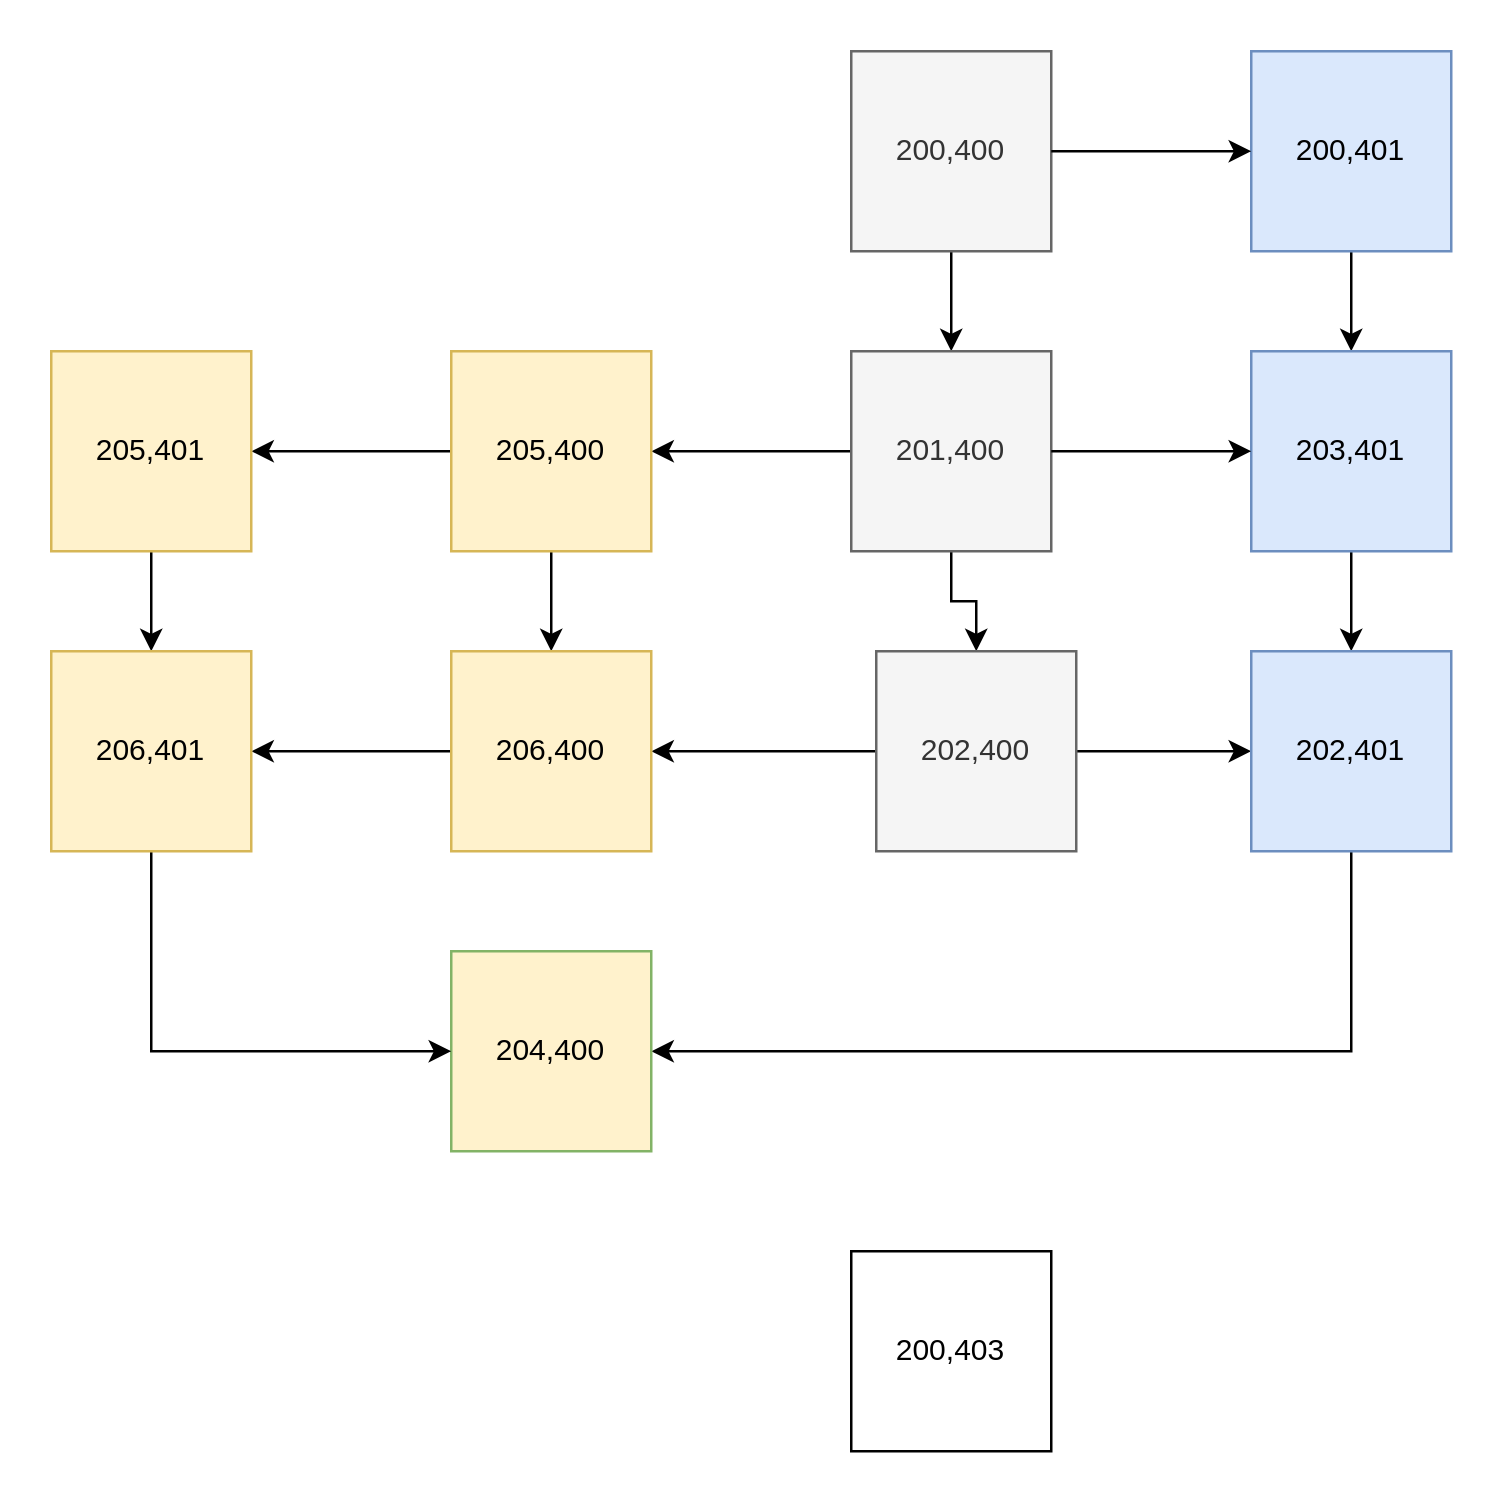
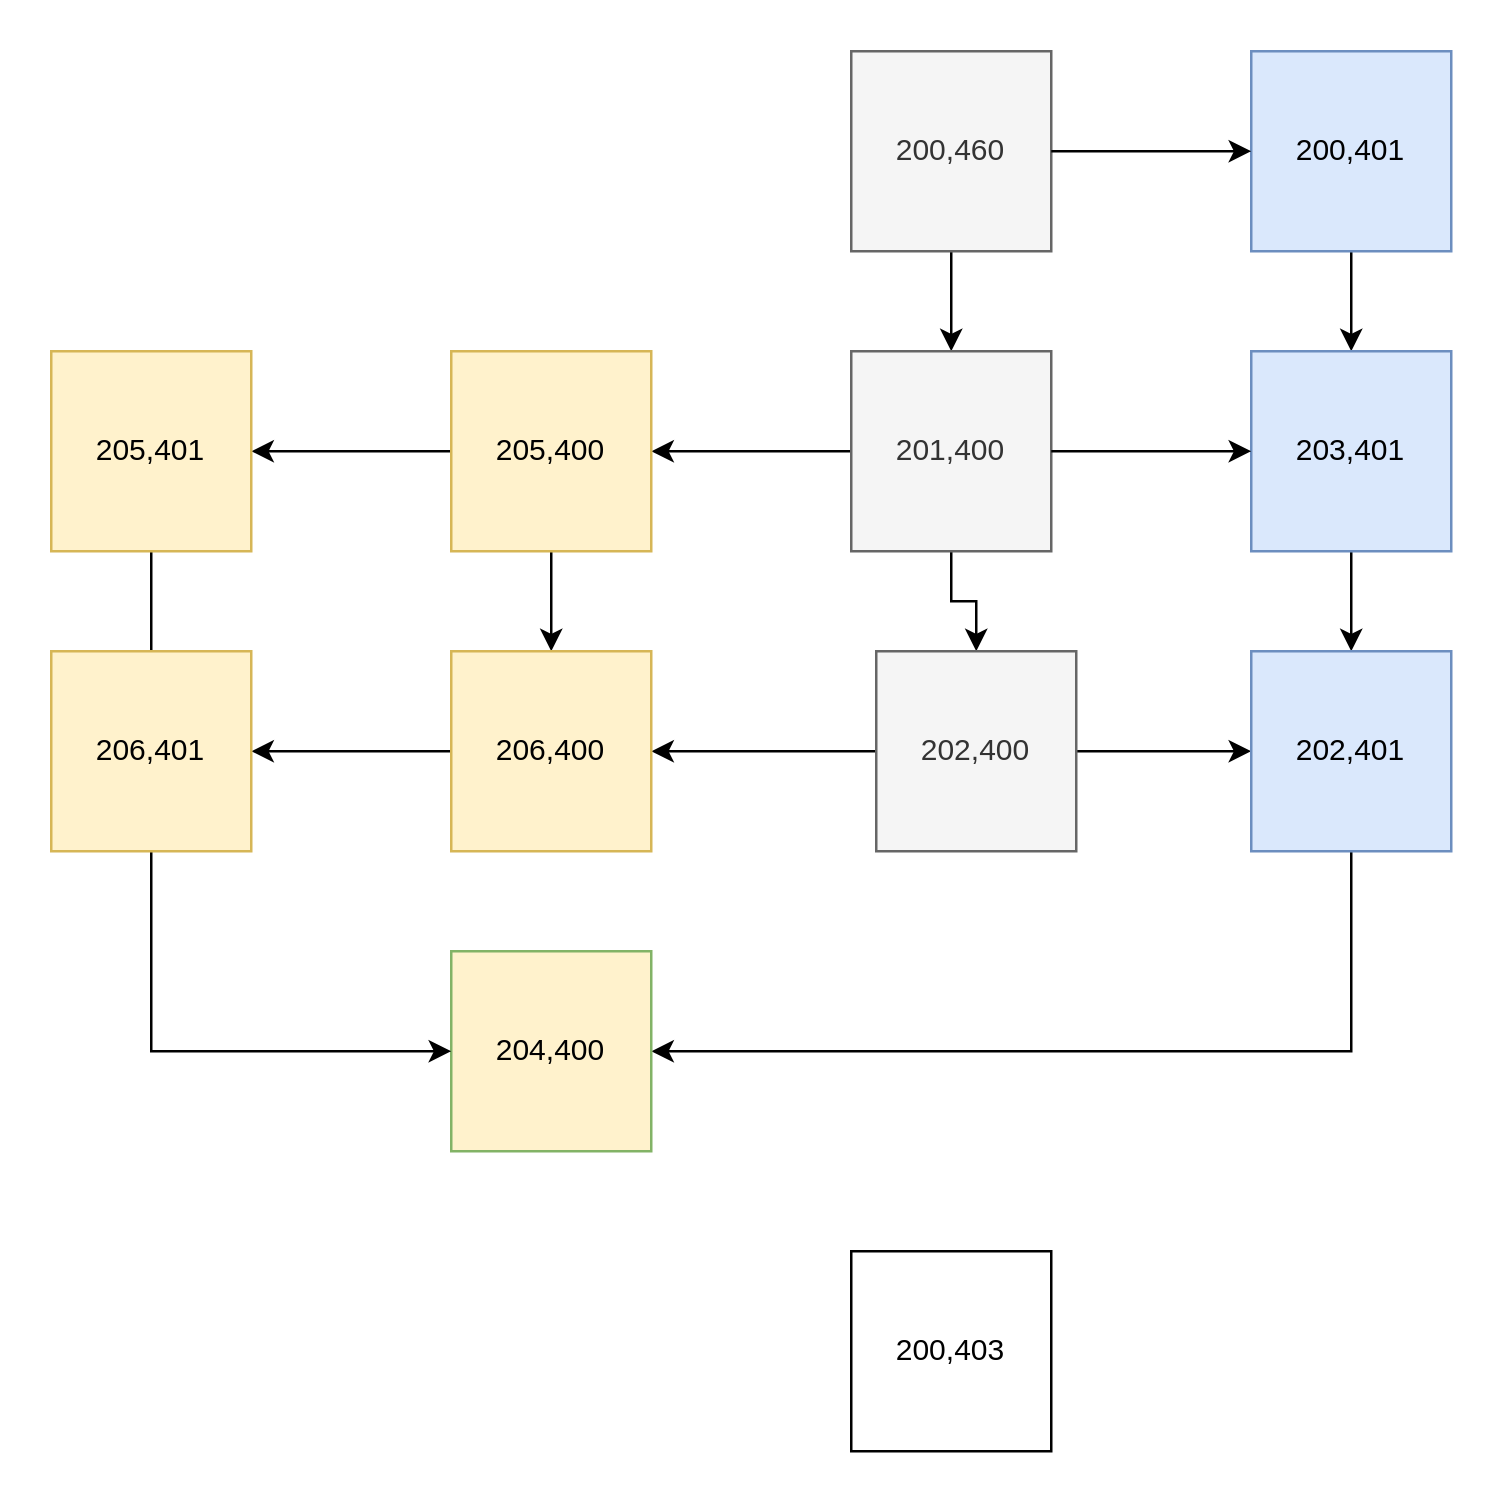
node "200,400": label "200,400" -> "200,460"
edge "205,401" -> "206,401": arrowhead classic -> none
